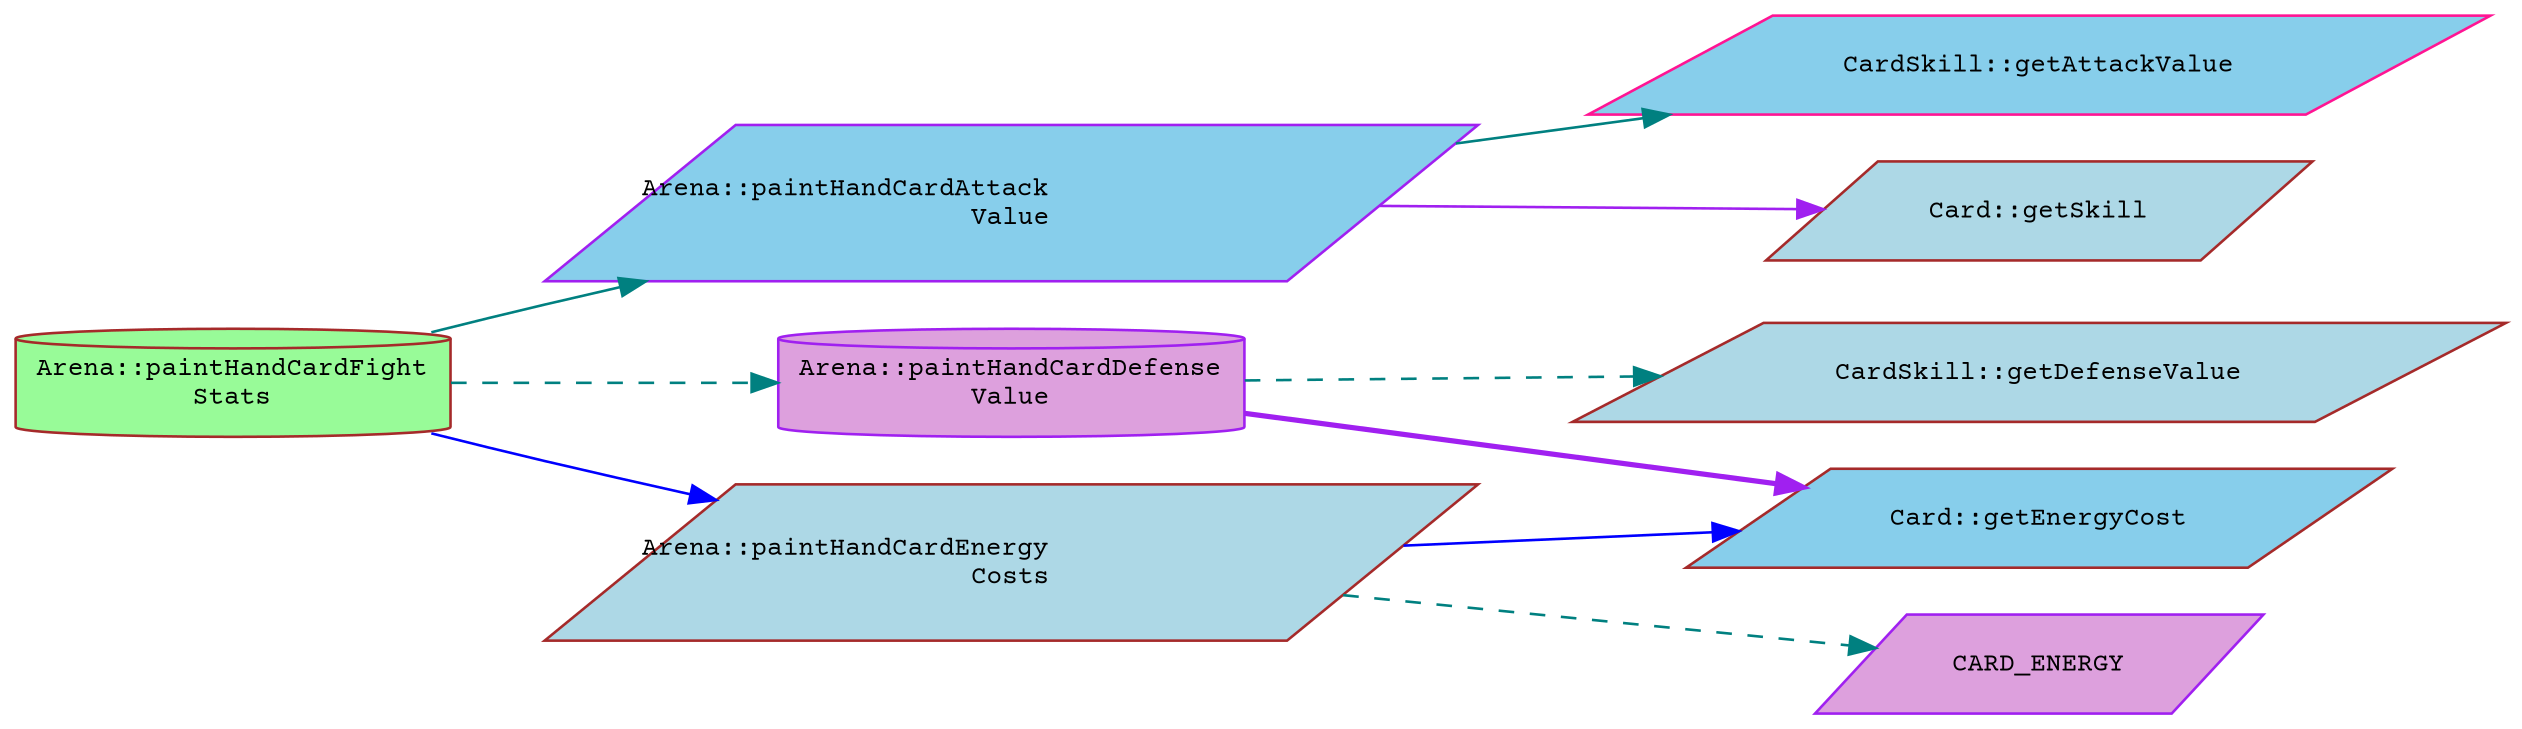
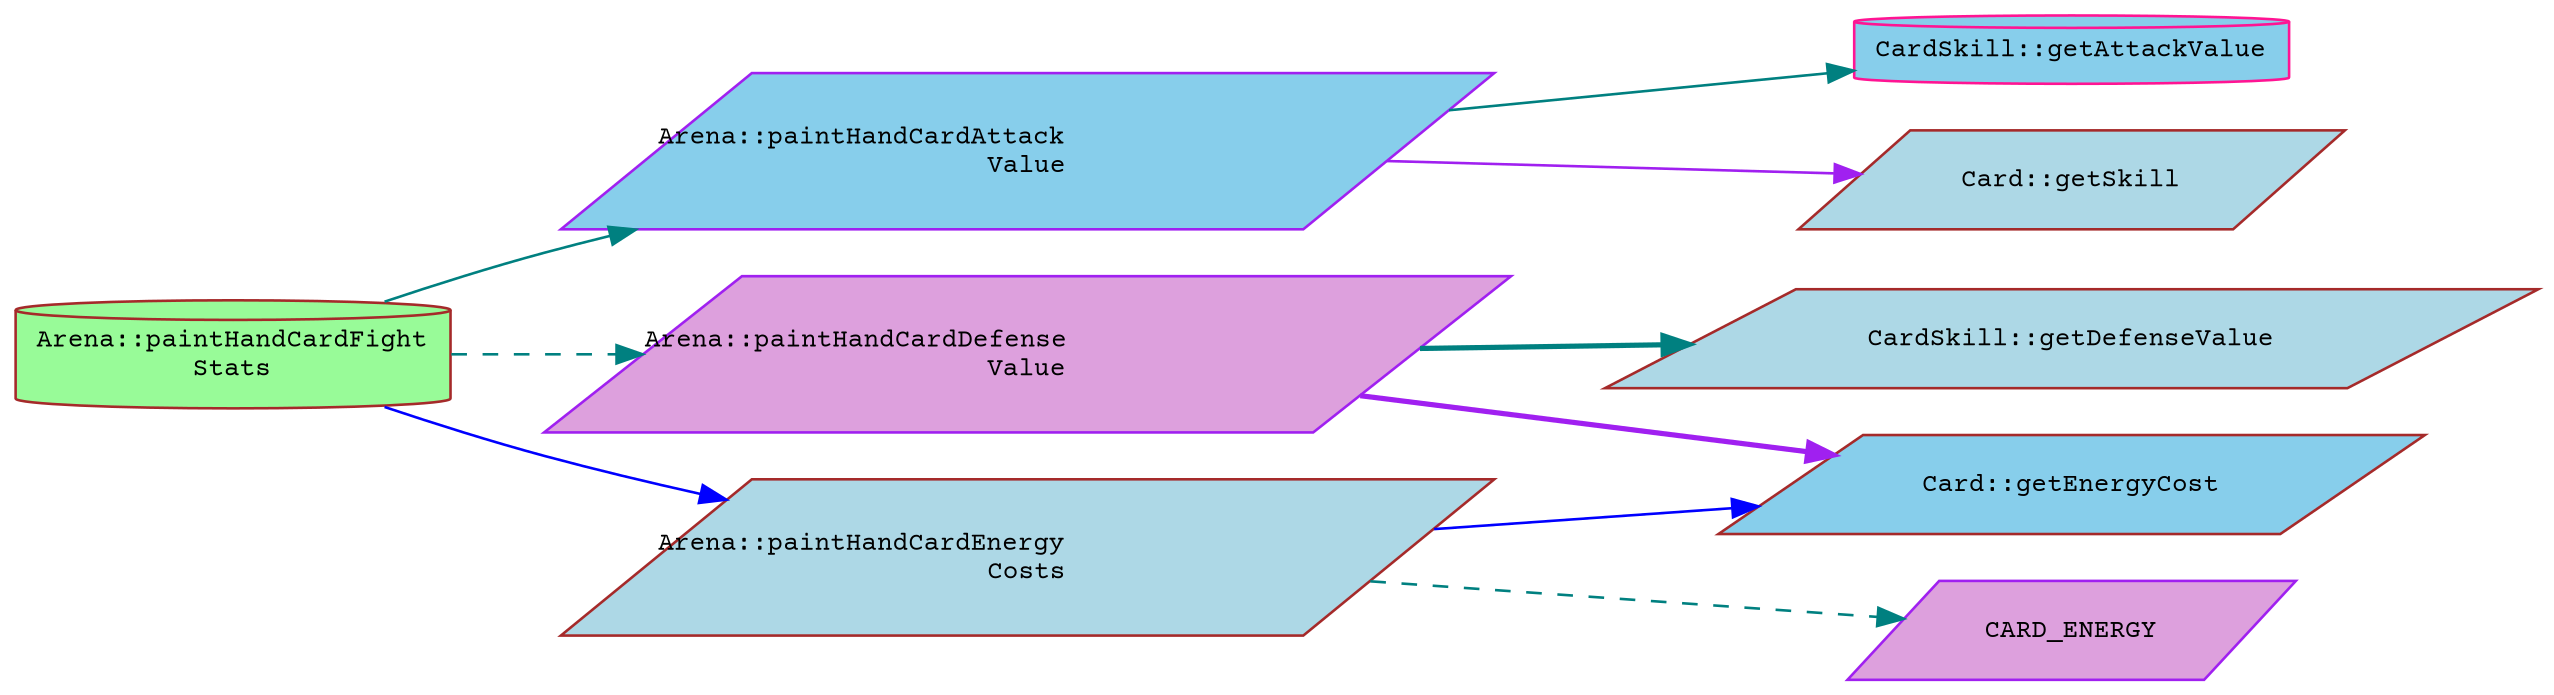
node "CardSkill::getAttackValue": shape parallelogram -> cylinder
edge "Arena::paintHandCardDefense Value" -> "CardSkill::getDefenseValue": style dashed -> bold
node "Arena::paintHandCardDefense Value": shape cylinder -> parallelogram
